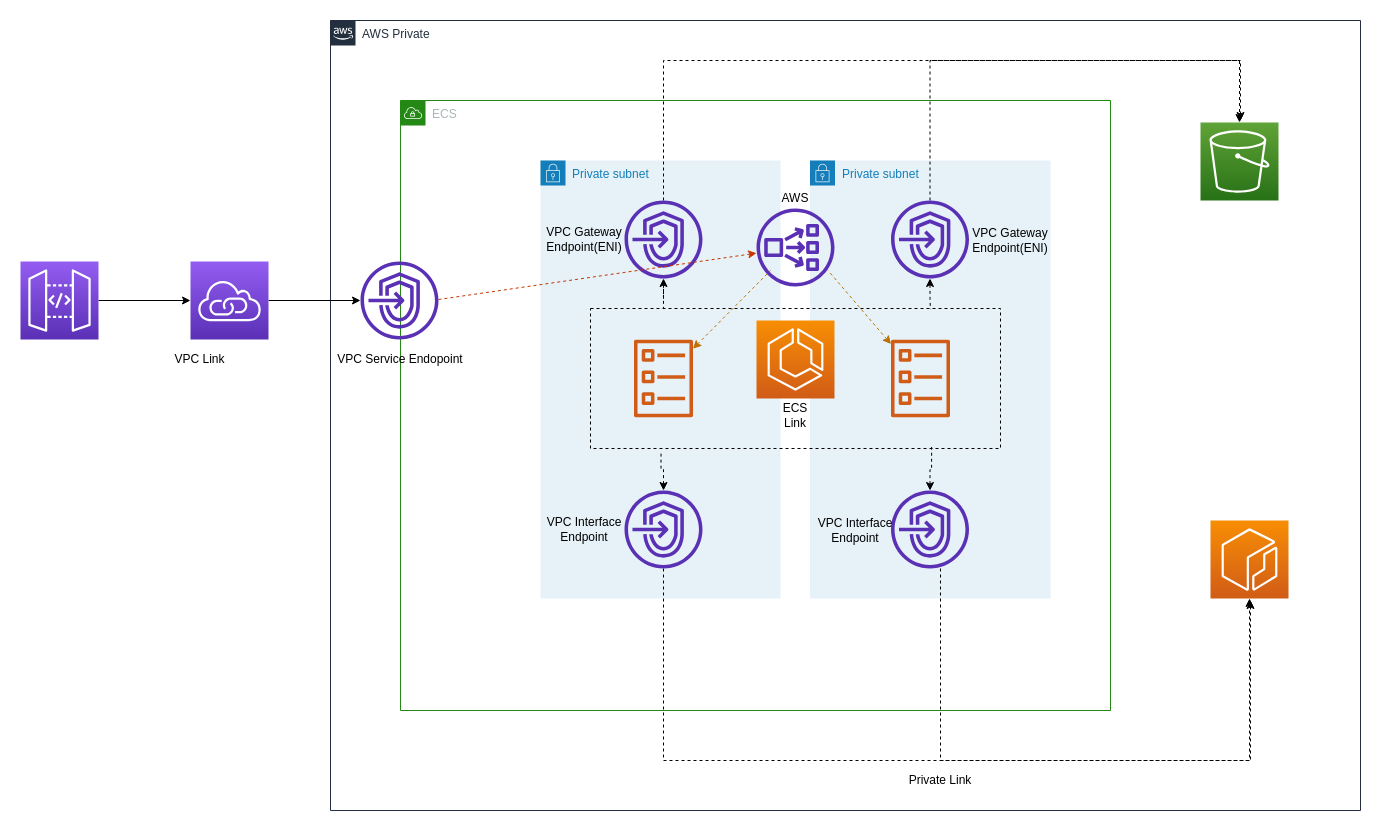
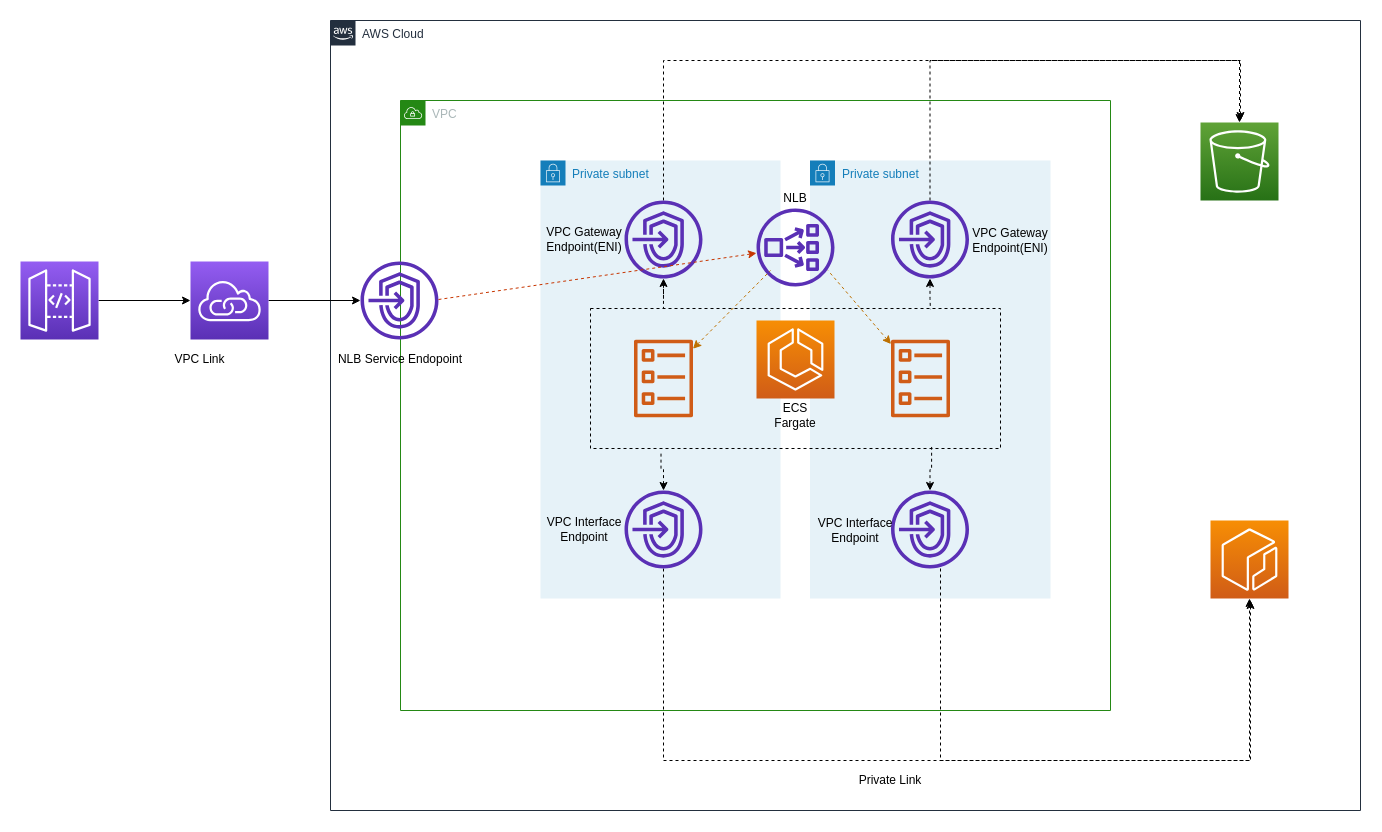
node "AWS Private": label "AWS Private" -> "AWS Cloud"
node "ECS": label "ECS" -> "VPC"
node "AWS": label "AWS" -> "NLB"
node "VPC Service Endopoint": label "VPC Service Endopoint" -> "NLB Service Endopoint"
node "ECS Link": label "ECS Link" -> "ECS Fargate"
node "Private Link": moved (941, 781) -> (891, 781)
